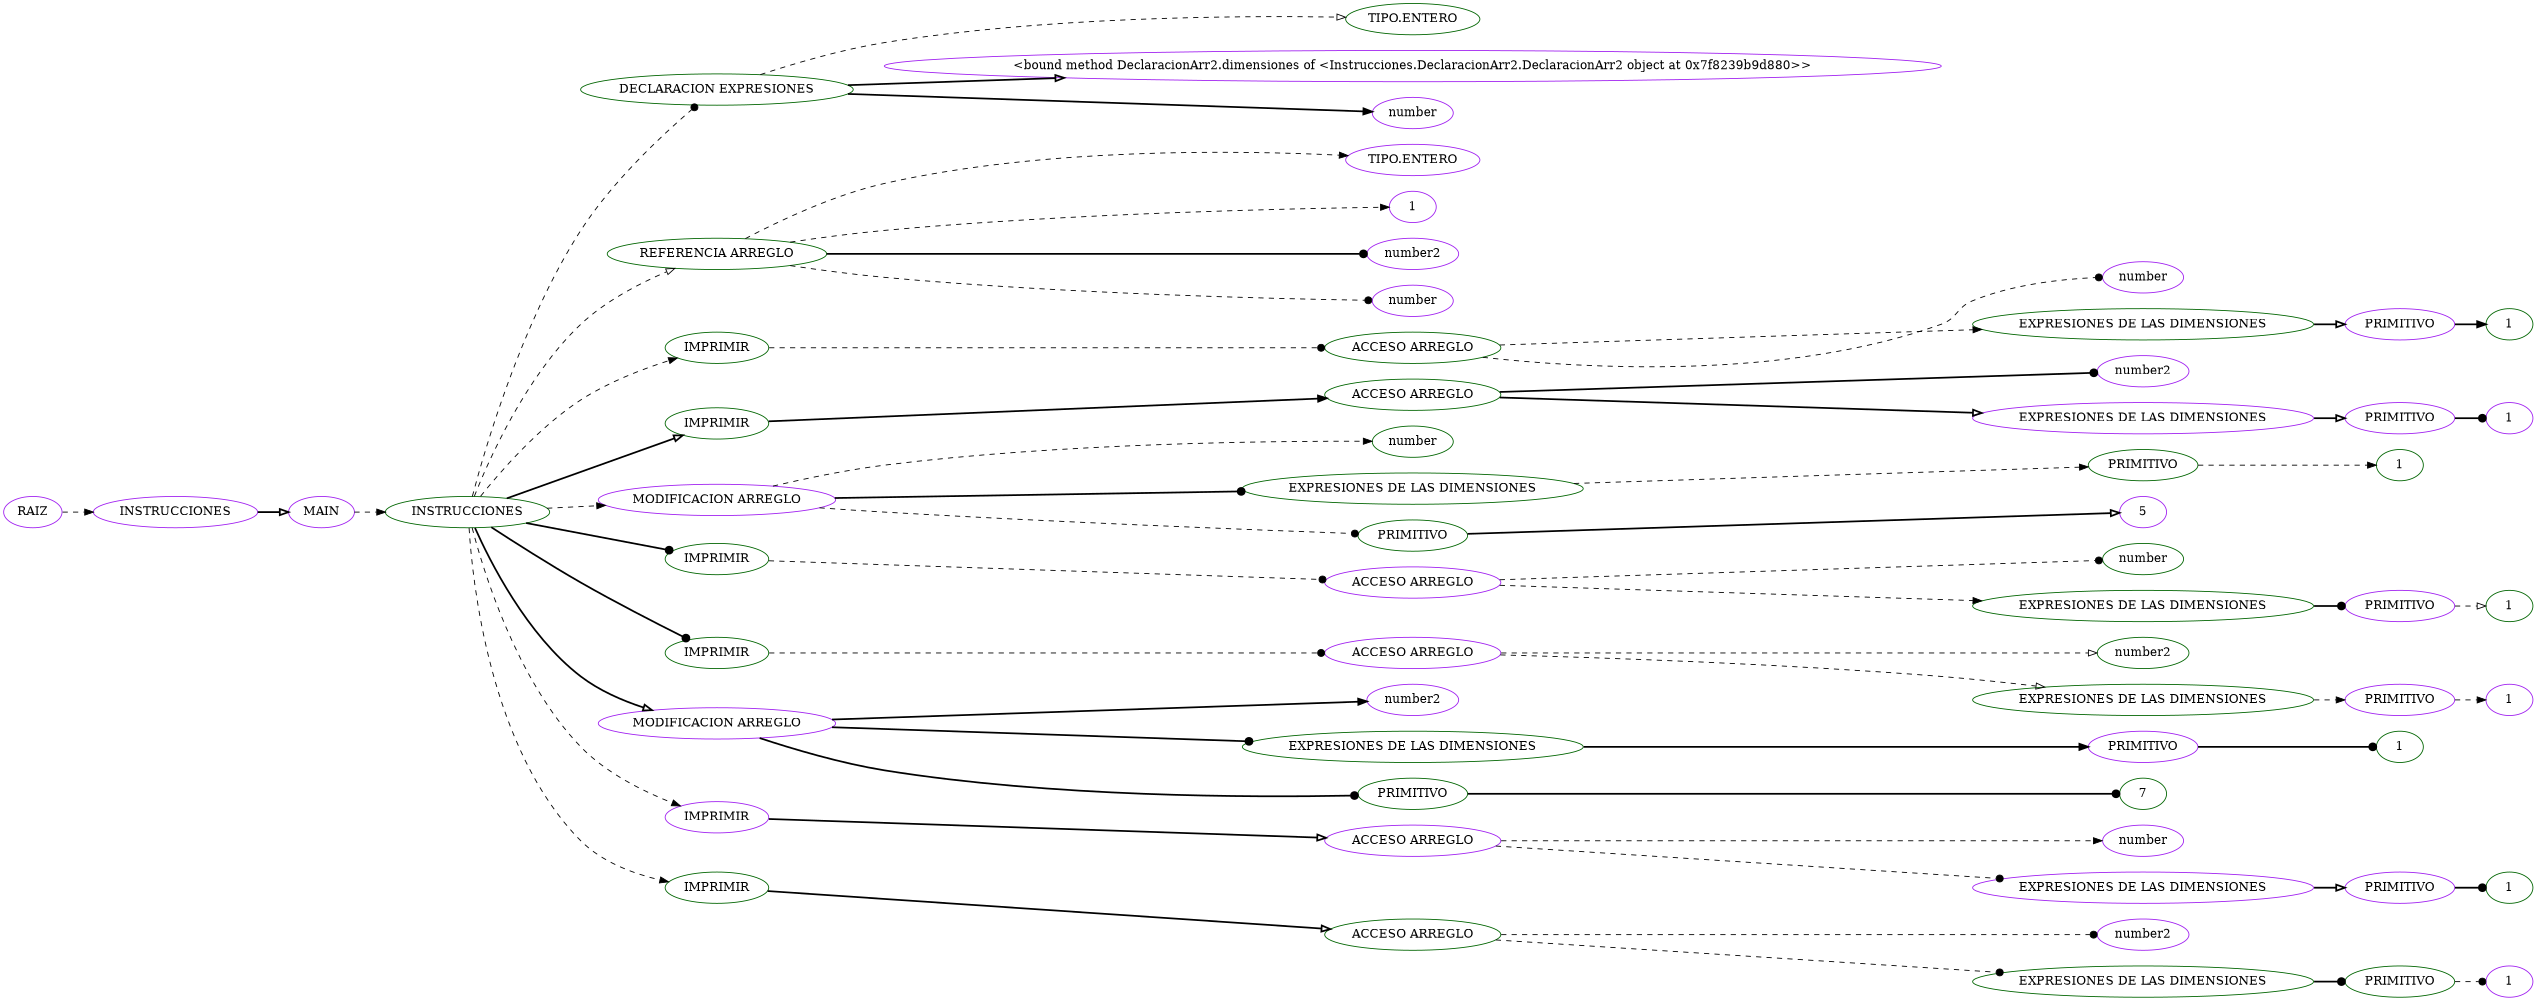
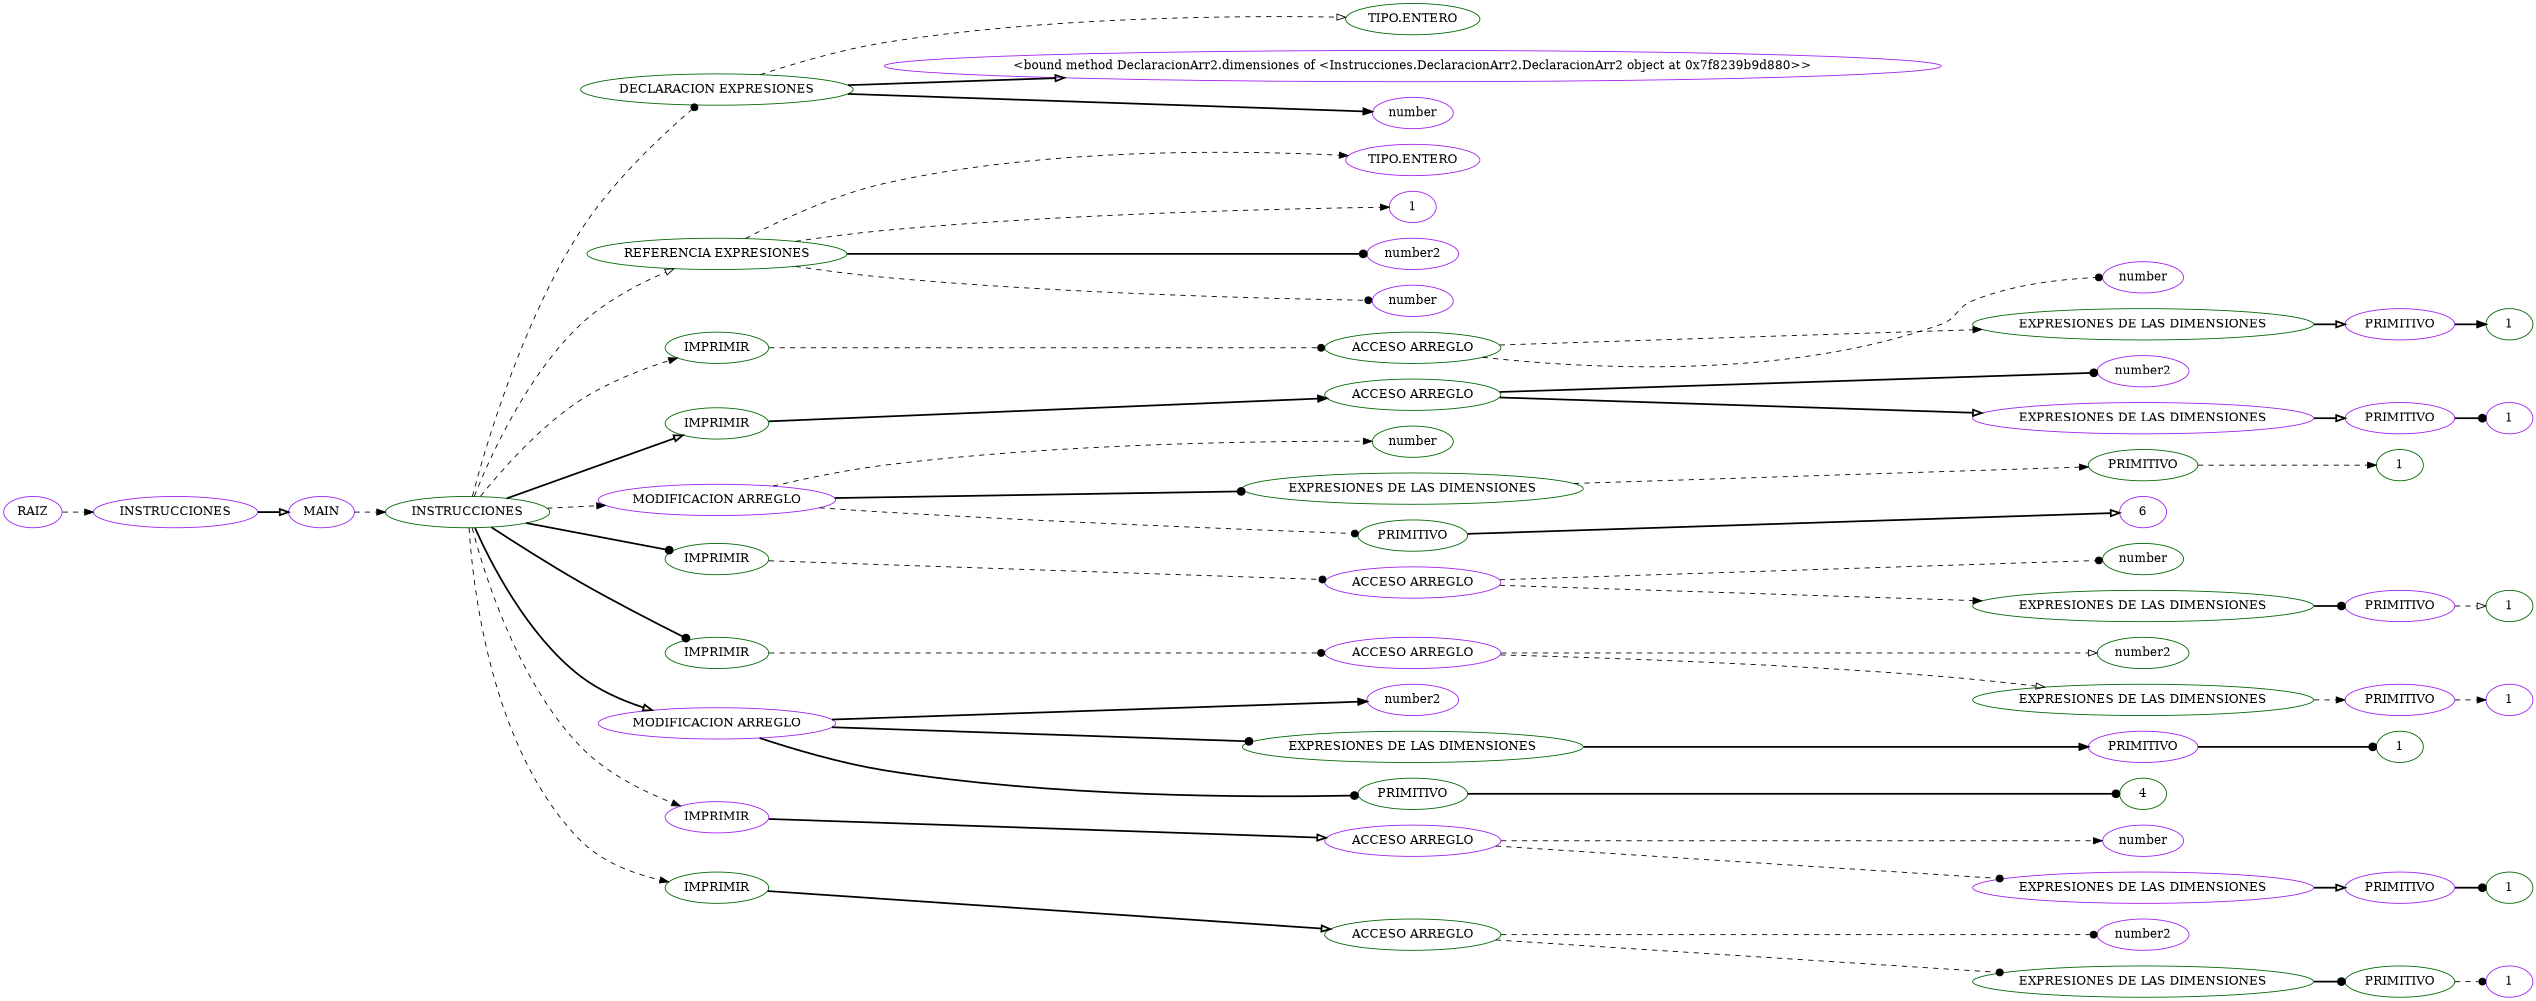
node "REFERENCIA ARREGLO": label "REFERENCIA ARREGLO" -> "REFERENCIA EXPRESIONES"
node "5": label "5" -> "6"
node "7": label "7" -> "4"
